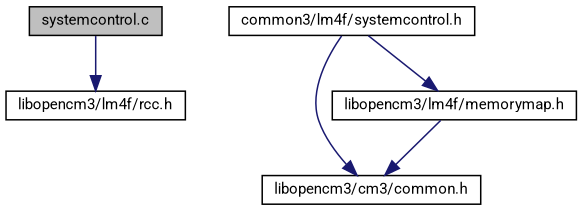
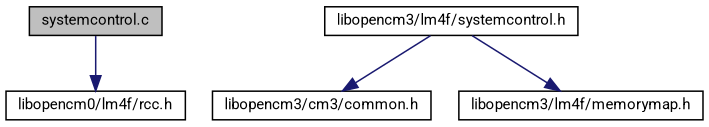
node "common3/lm4f/systemcontrol.h": label "common3/lm4f/systemcontrol.h" -> "libopencm3/lm4f/systemcontrol.h"
node "libopencm3/lm4f/rcc.h": label "libopencm3/lm4f/rcc.h" -> "libopencm0/lm4f/rcc.h"
edge "libopencm3/lm4f/memorymap.h" -> "libopencm3/cm3/common.h": removed
